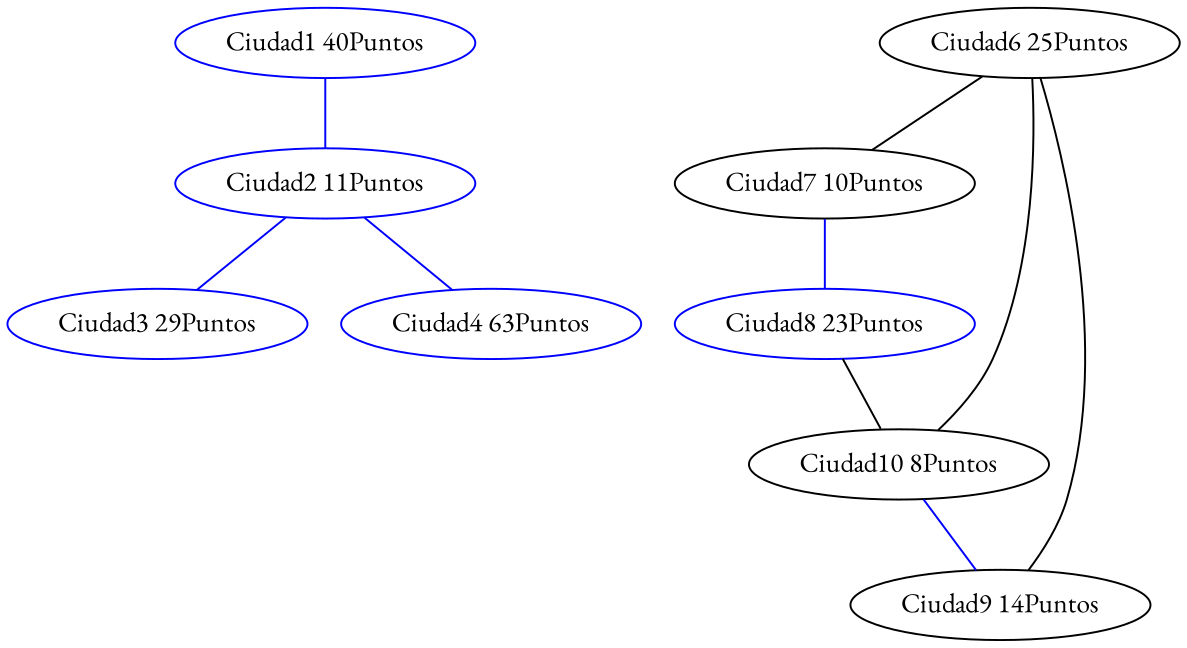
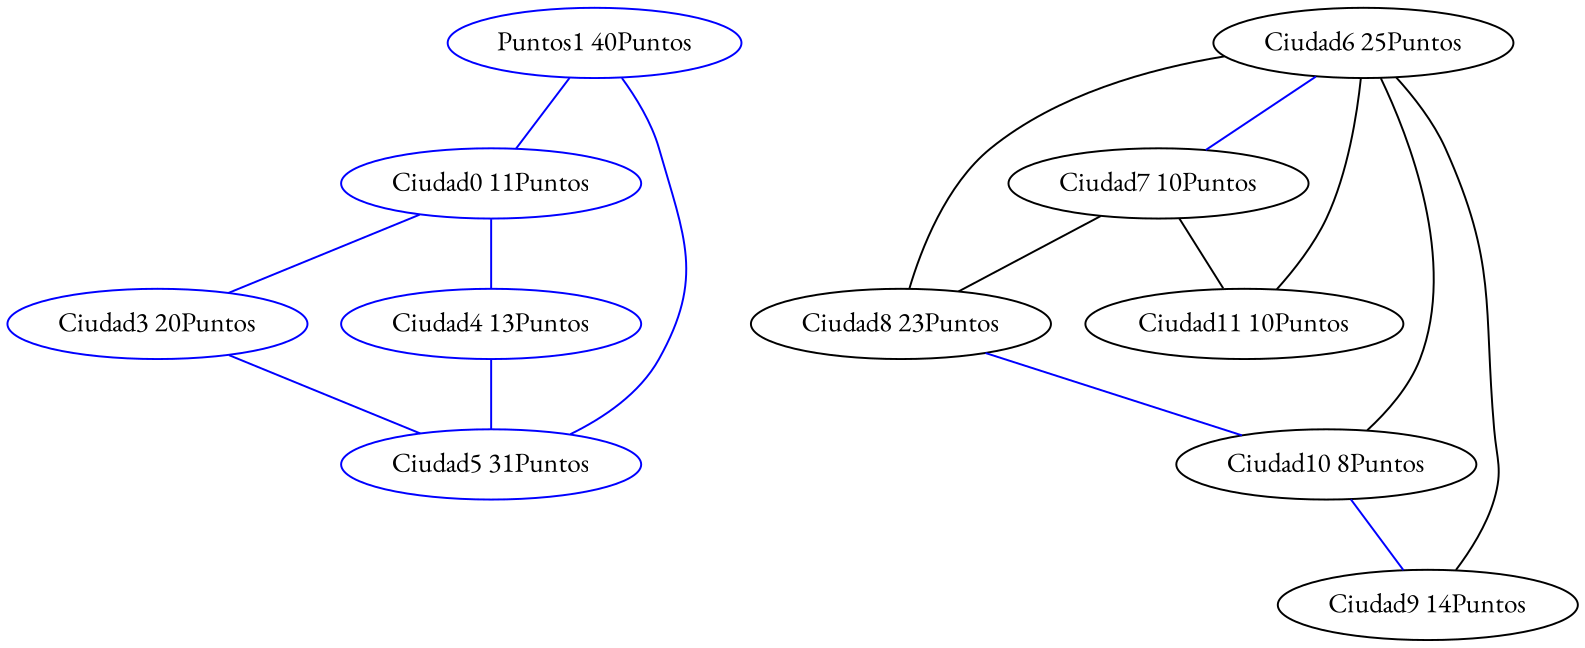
node "Ciudad1 40Puntos": label "Ciudad1 40Puntos" -> "Puntos1 40Puntos"
edge "Ciudad6 25Puntos" -- "Ciudad7 10Puntos": color black -> blue
edge "Ciudad6 25Puntos" -- "Ciudad8 23Puntos": added
node "Ciudad2 11Puntos": label "Ciudad2 11Puntos" -> "Ciudad0 11Puntos"
edge "Ciudad7 10Puntos" -- "Ciudad8 23Puntos": color blue -> black
node "Ciudad3 29Puntos": label "Ciudad3 29Puntos" -> "Ciudad3 20Puntos"
node "Ciudad4 63Puntos": label "Ciudad4 63Puntos" -> "Ciudad4 13Puntos"
node "Ciudad8 23Puntos": color blue -> black
node "Ciudad11 10Puntos": added
edge "Ciudad8 23Puntos" -- "Ciudad10 8Puntos": color black -> blue
node "Ciudad5 31Puntos": added
